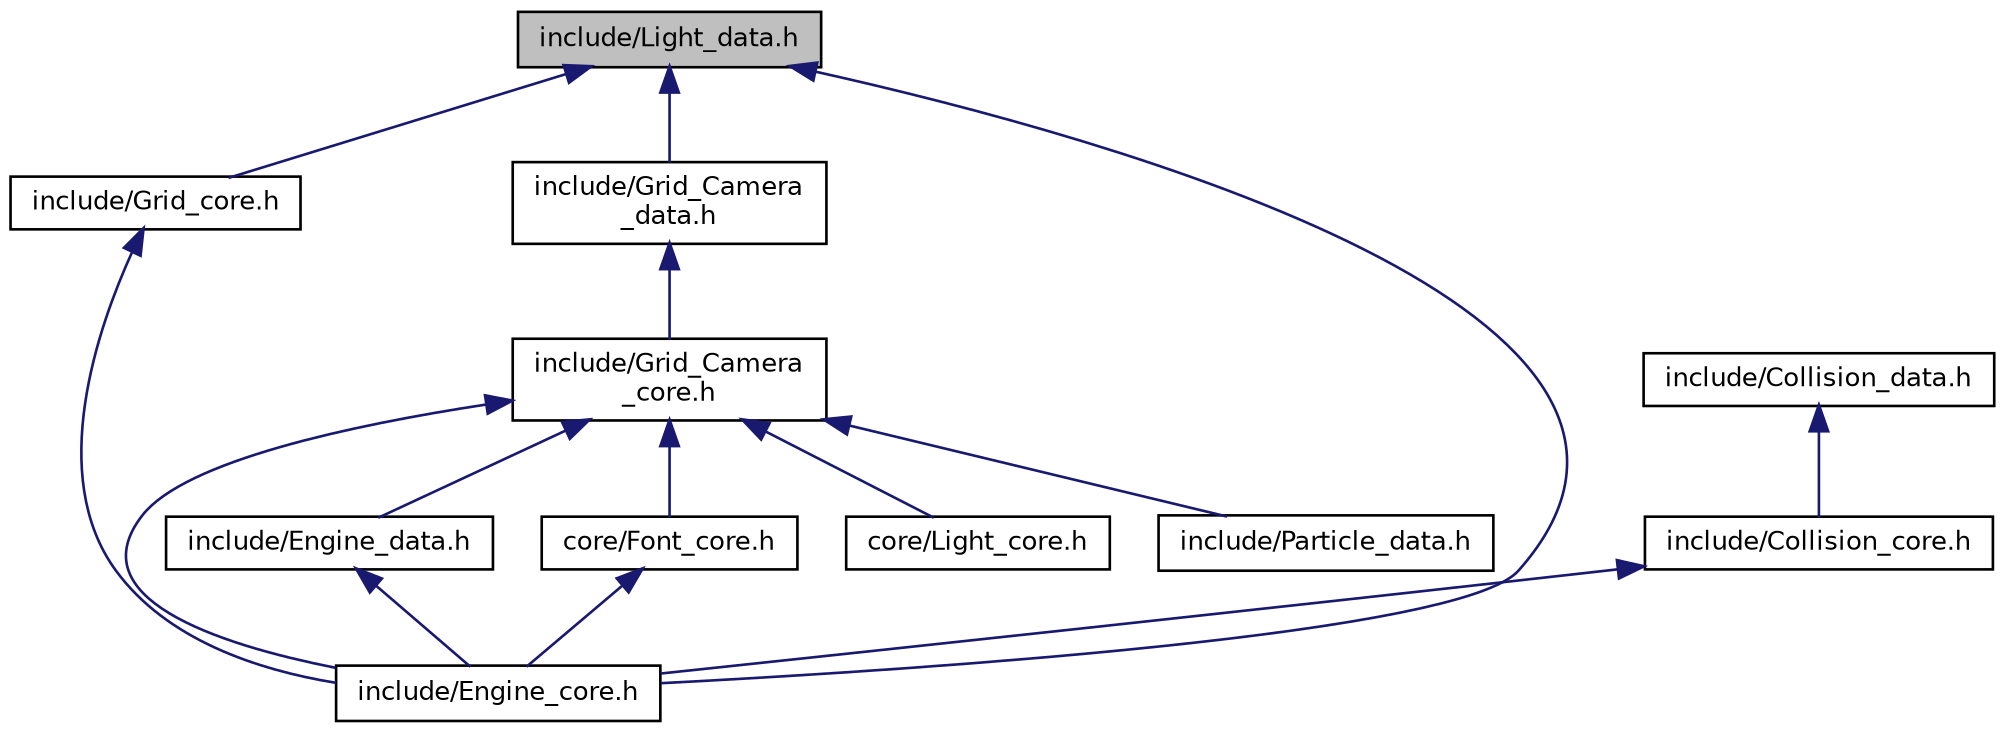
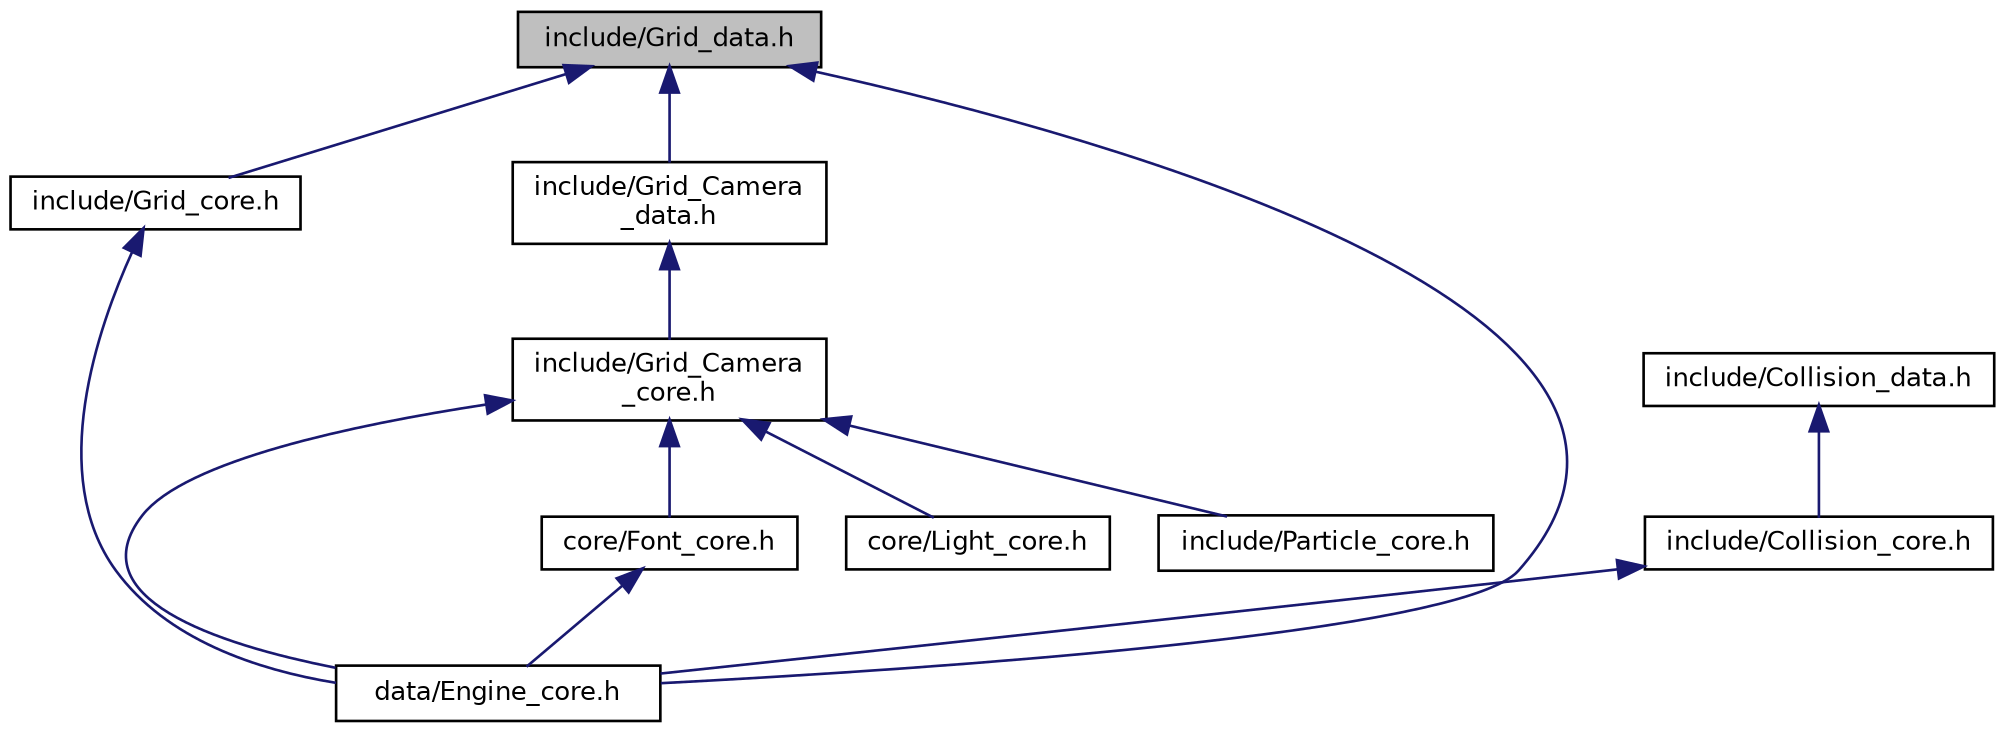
node "include/Light_data.h": label "include/Light_data.h" -> "include/Grid_data.h"
node "include/Engine_data.h": removed
node "include/Particle_data.h": label "include/Particle_data.h" -> "include/Particle_core.h"
node "include/Engine_core.h": label "include/Engine_core.h" -> "data/Engine_core.h"
